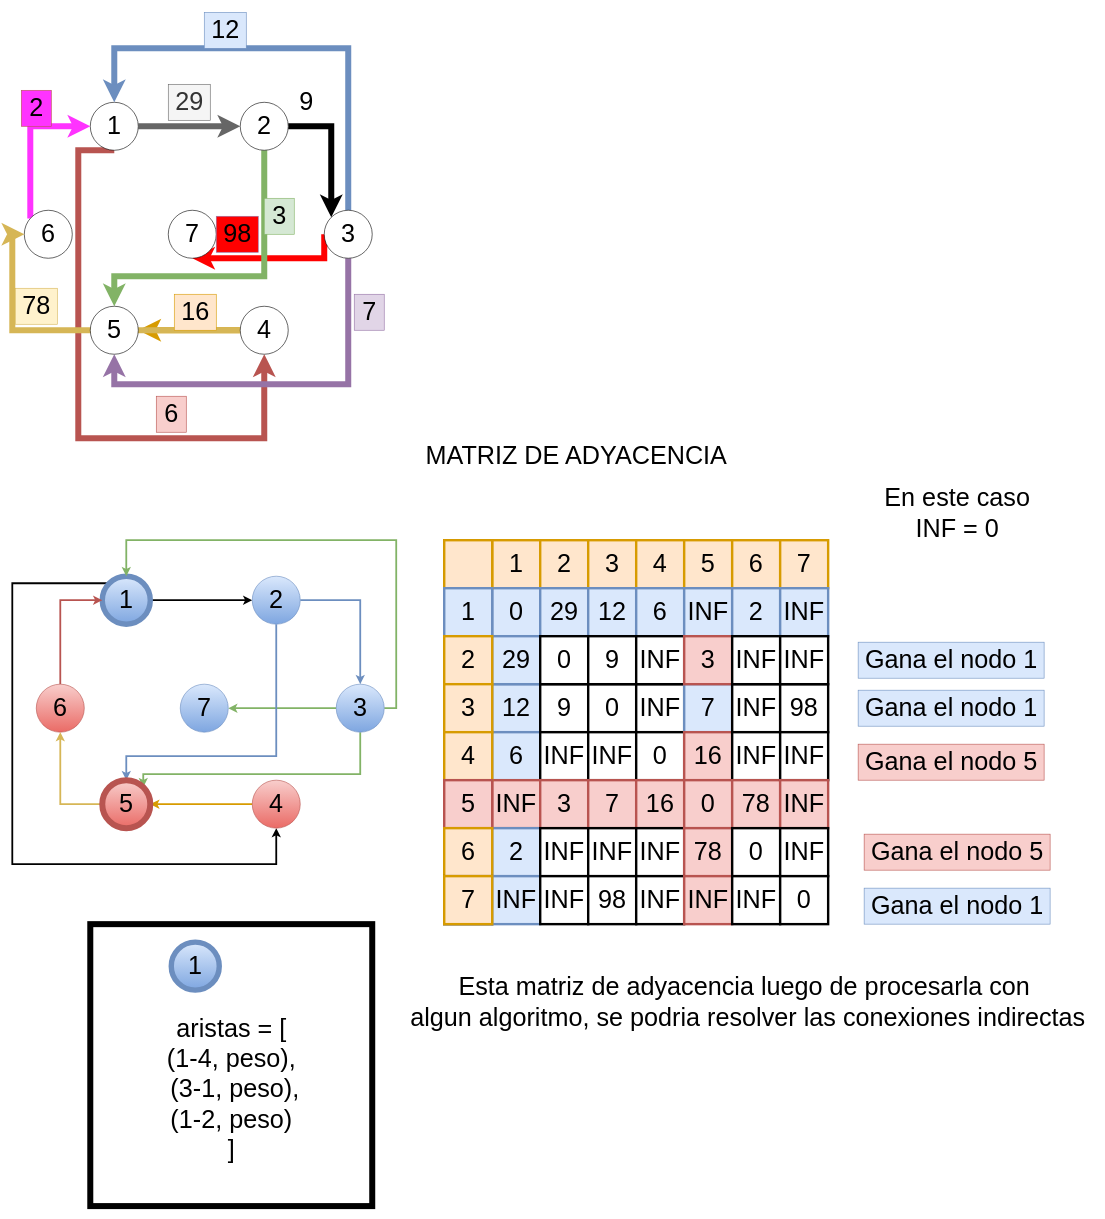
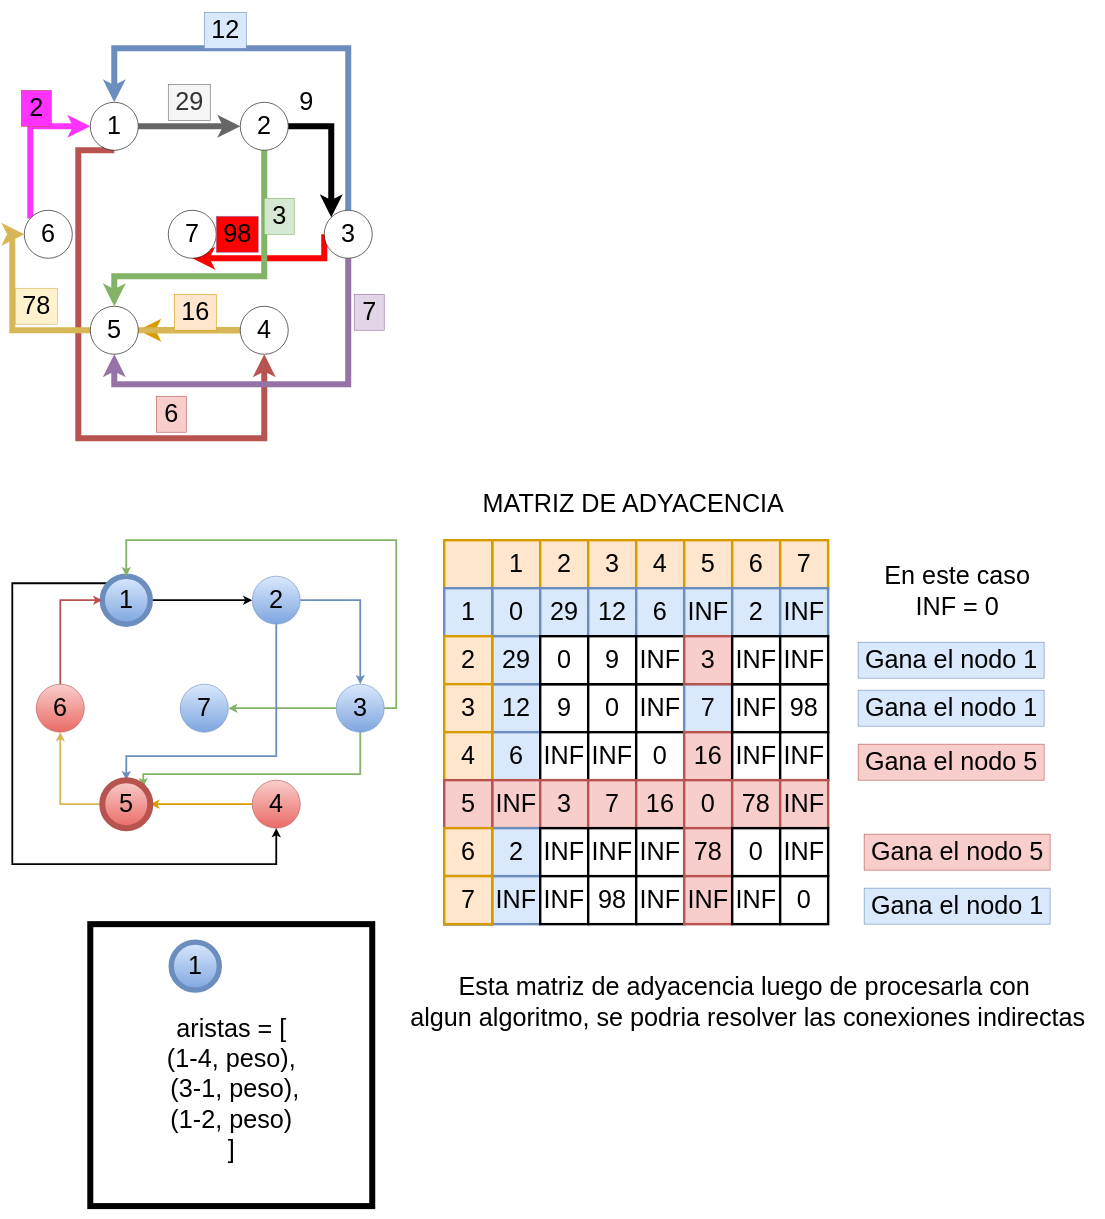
node "MATRIZ DE ADYACENCIA": moved (576, 456) -> (633, 504)
node "En este caso INF = 0": moved (957, 513) -> (957, 591)
